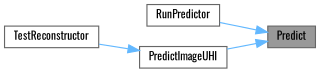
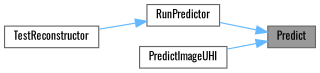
edge "TestReconstructor" -> "PredictImageUHI": now "TestReconstructor" -> "RunPredictor"
